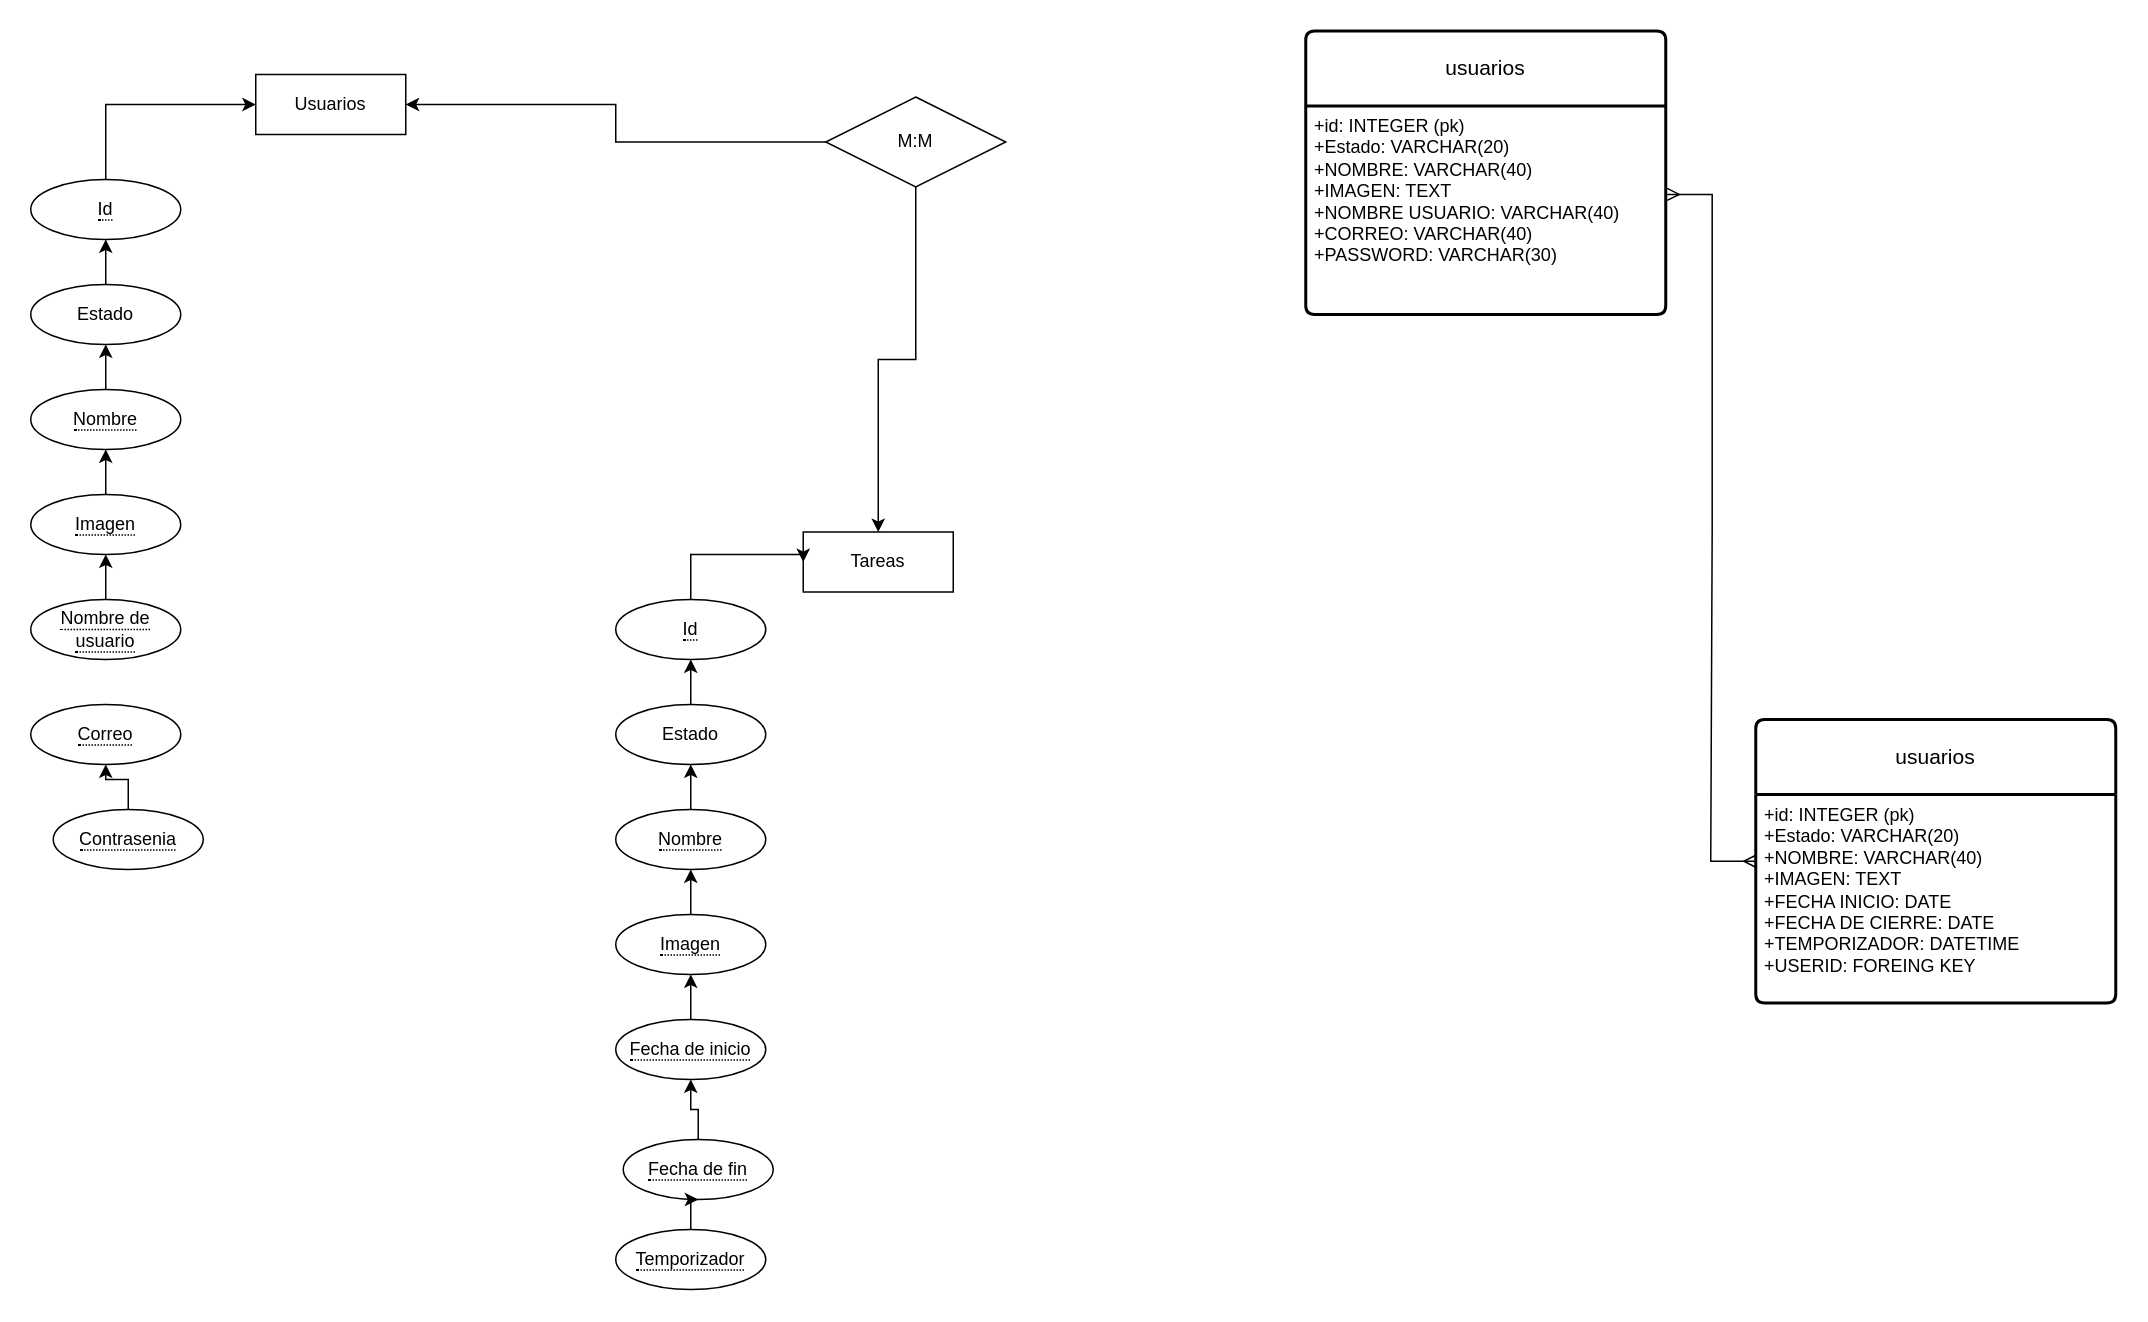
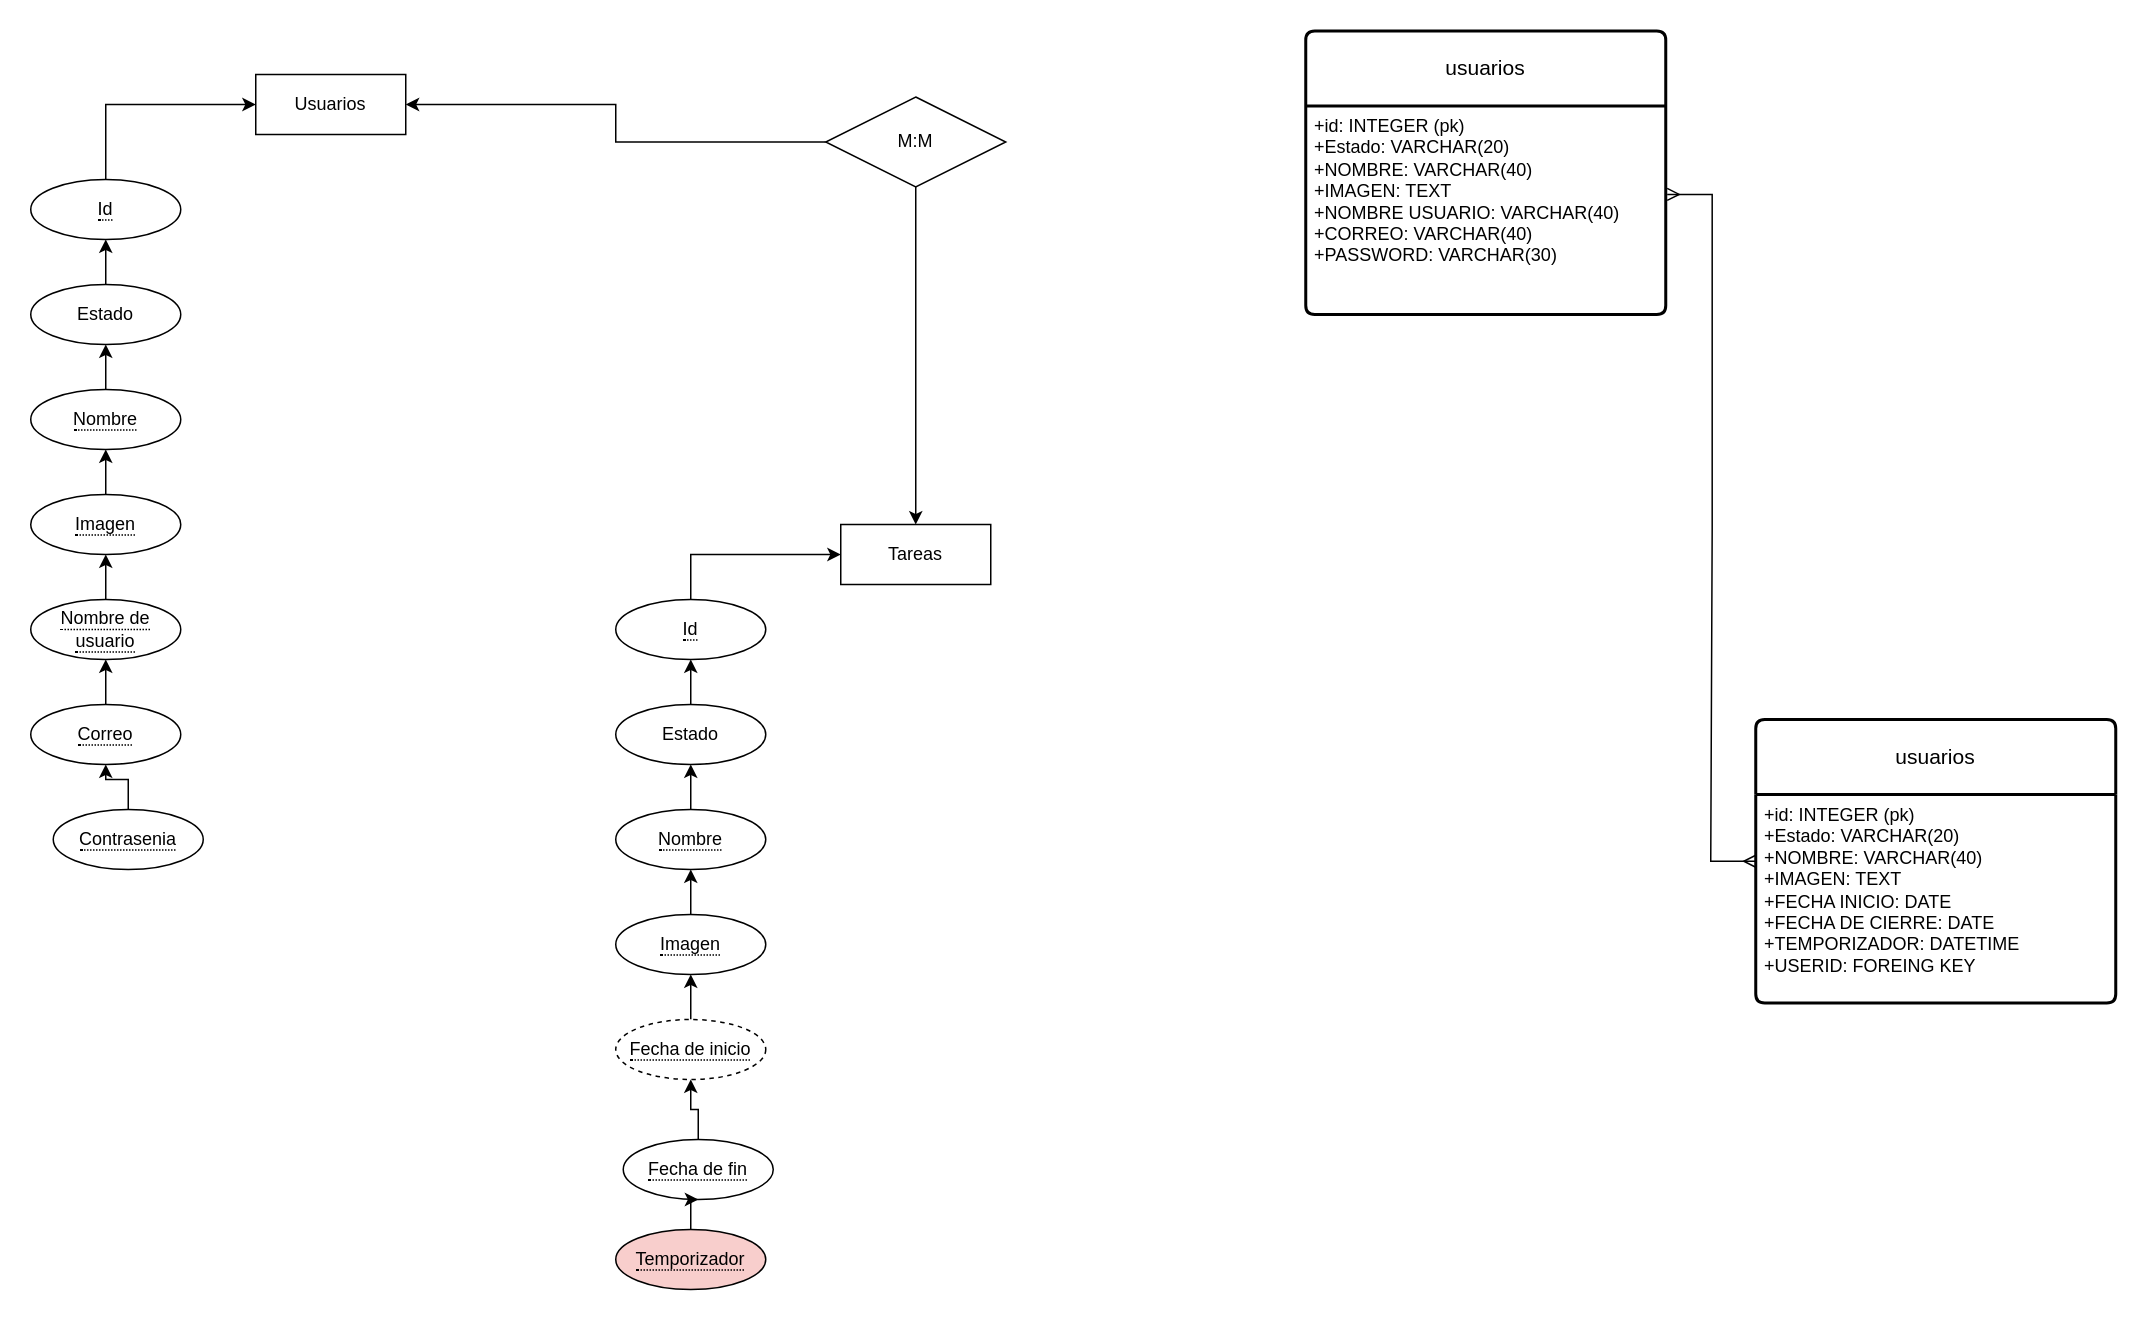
node "Tareas": moved (878, 562) -> (916, 554)
edge "Correo" -> "Nombre de usuario": added
node "Fecha de inicio": style solid -> dashed
node "Temporizador": fillcolor #ffffff -> #f8cecc
